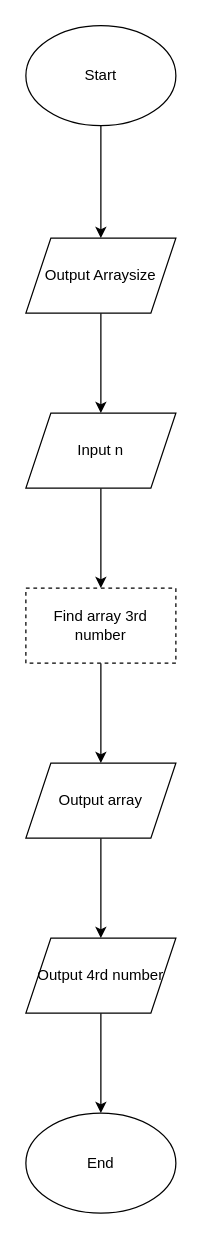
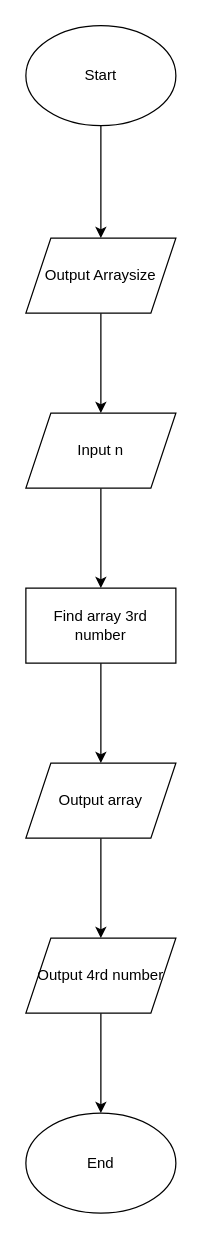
node "Find array 3rd number": style dashed -> solid
